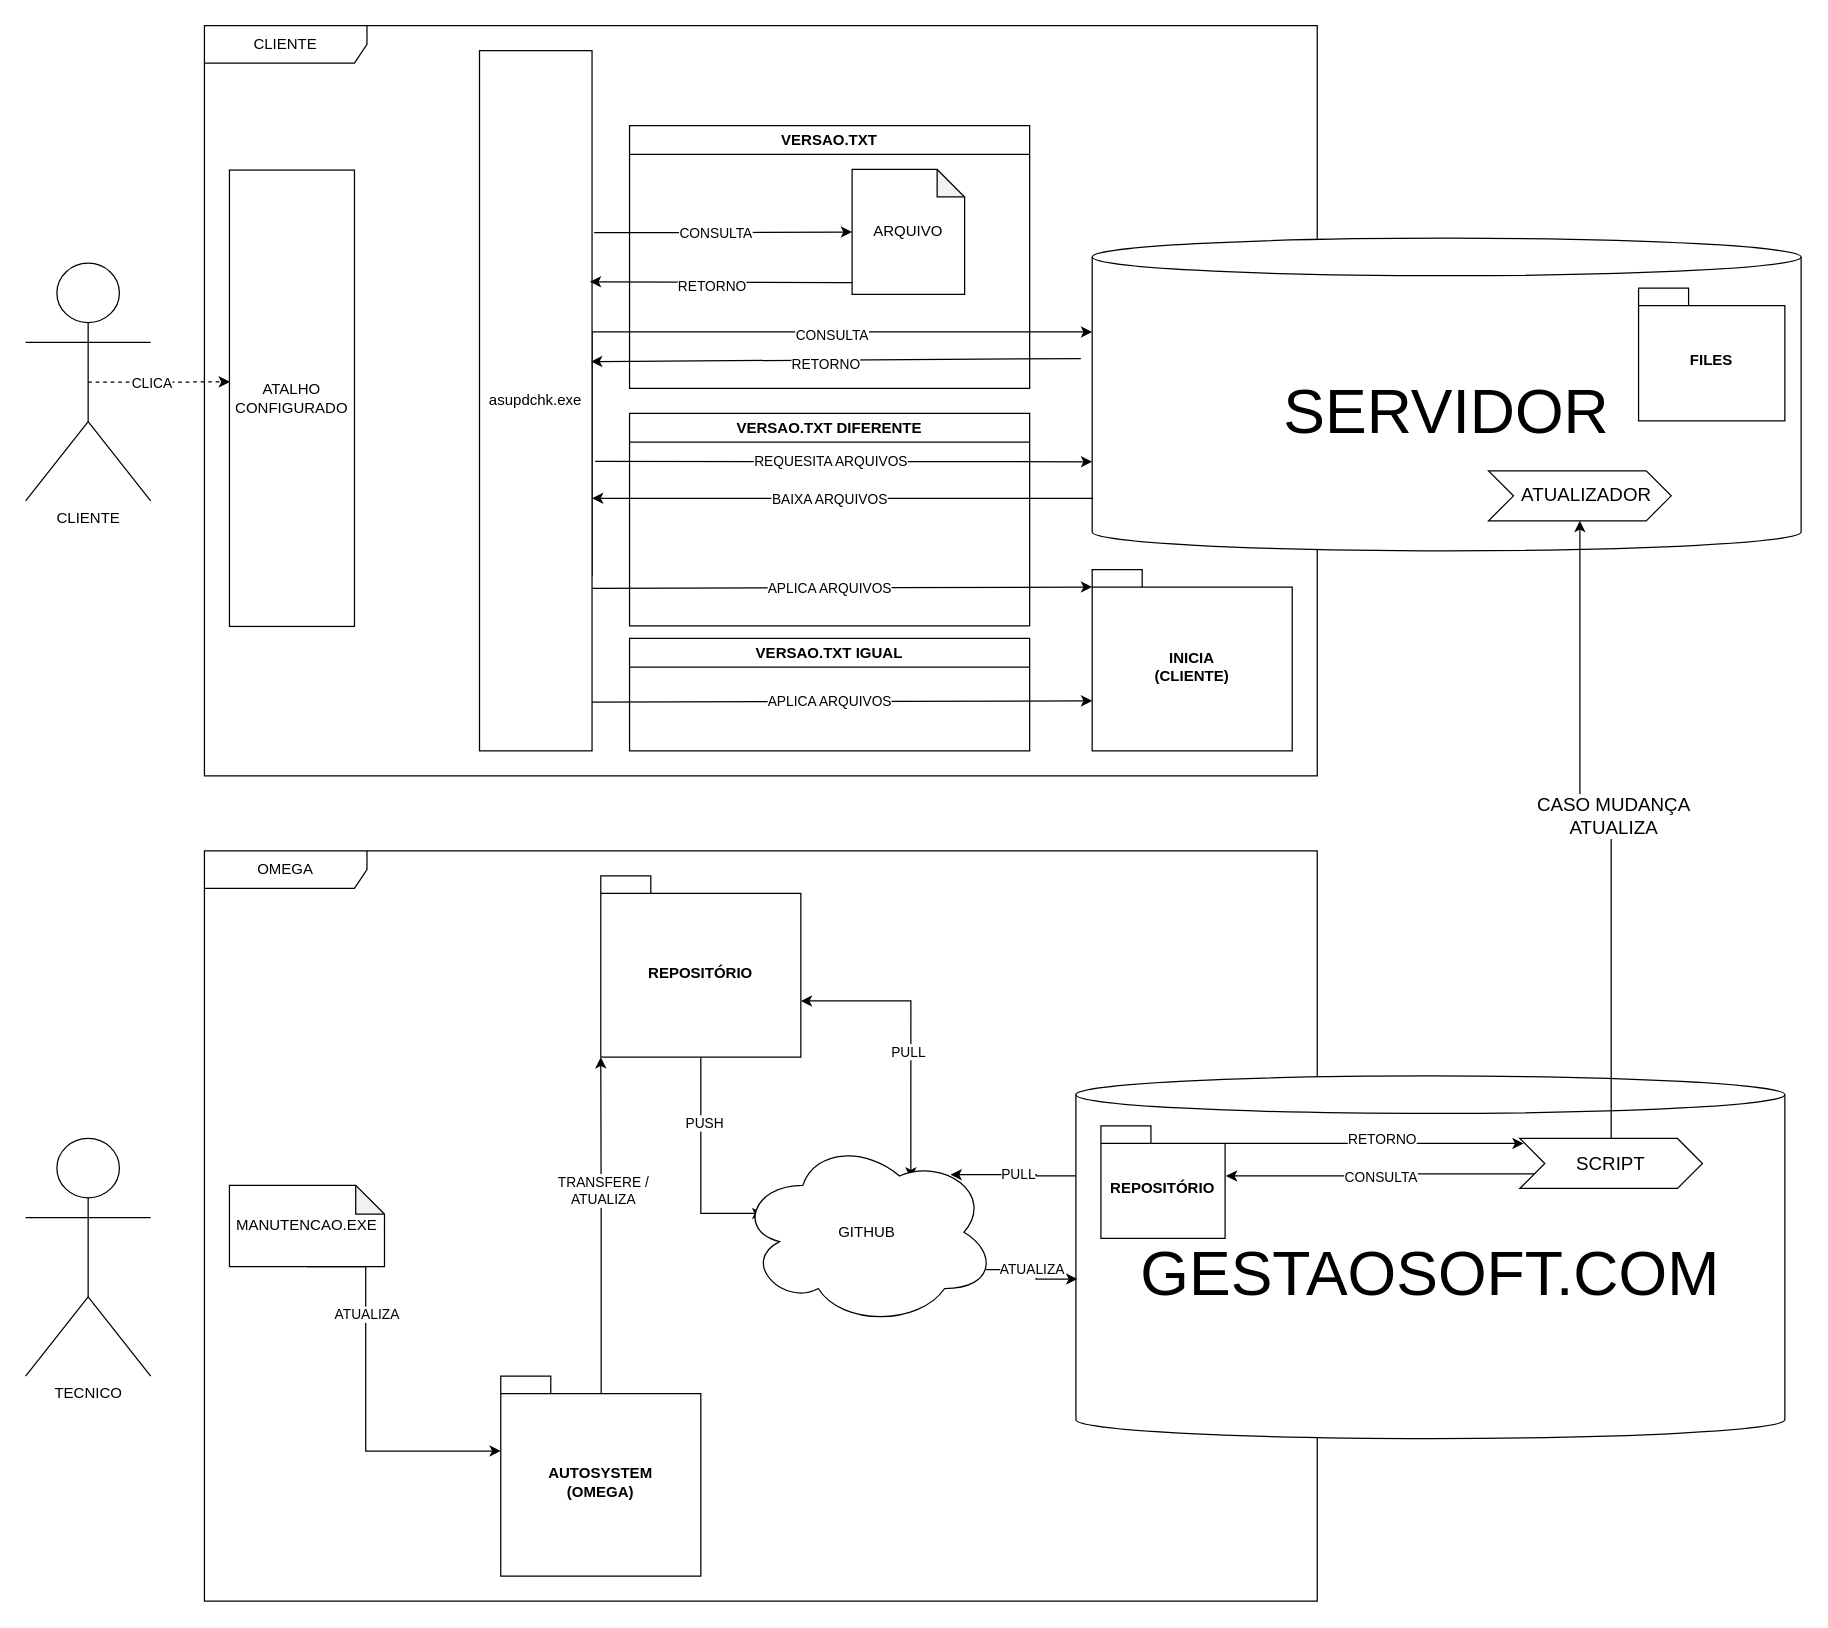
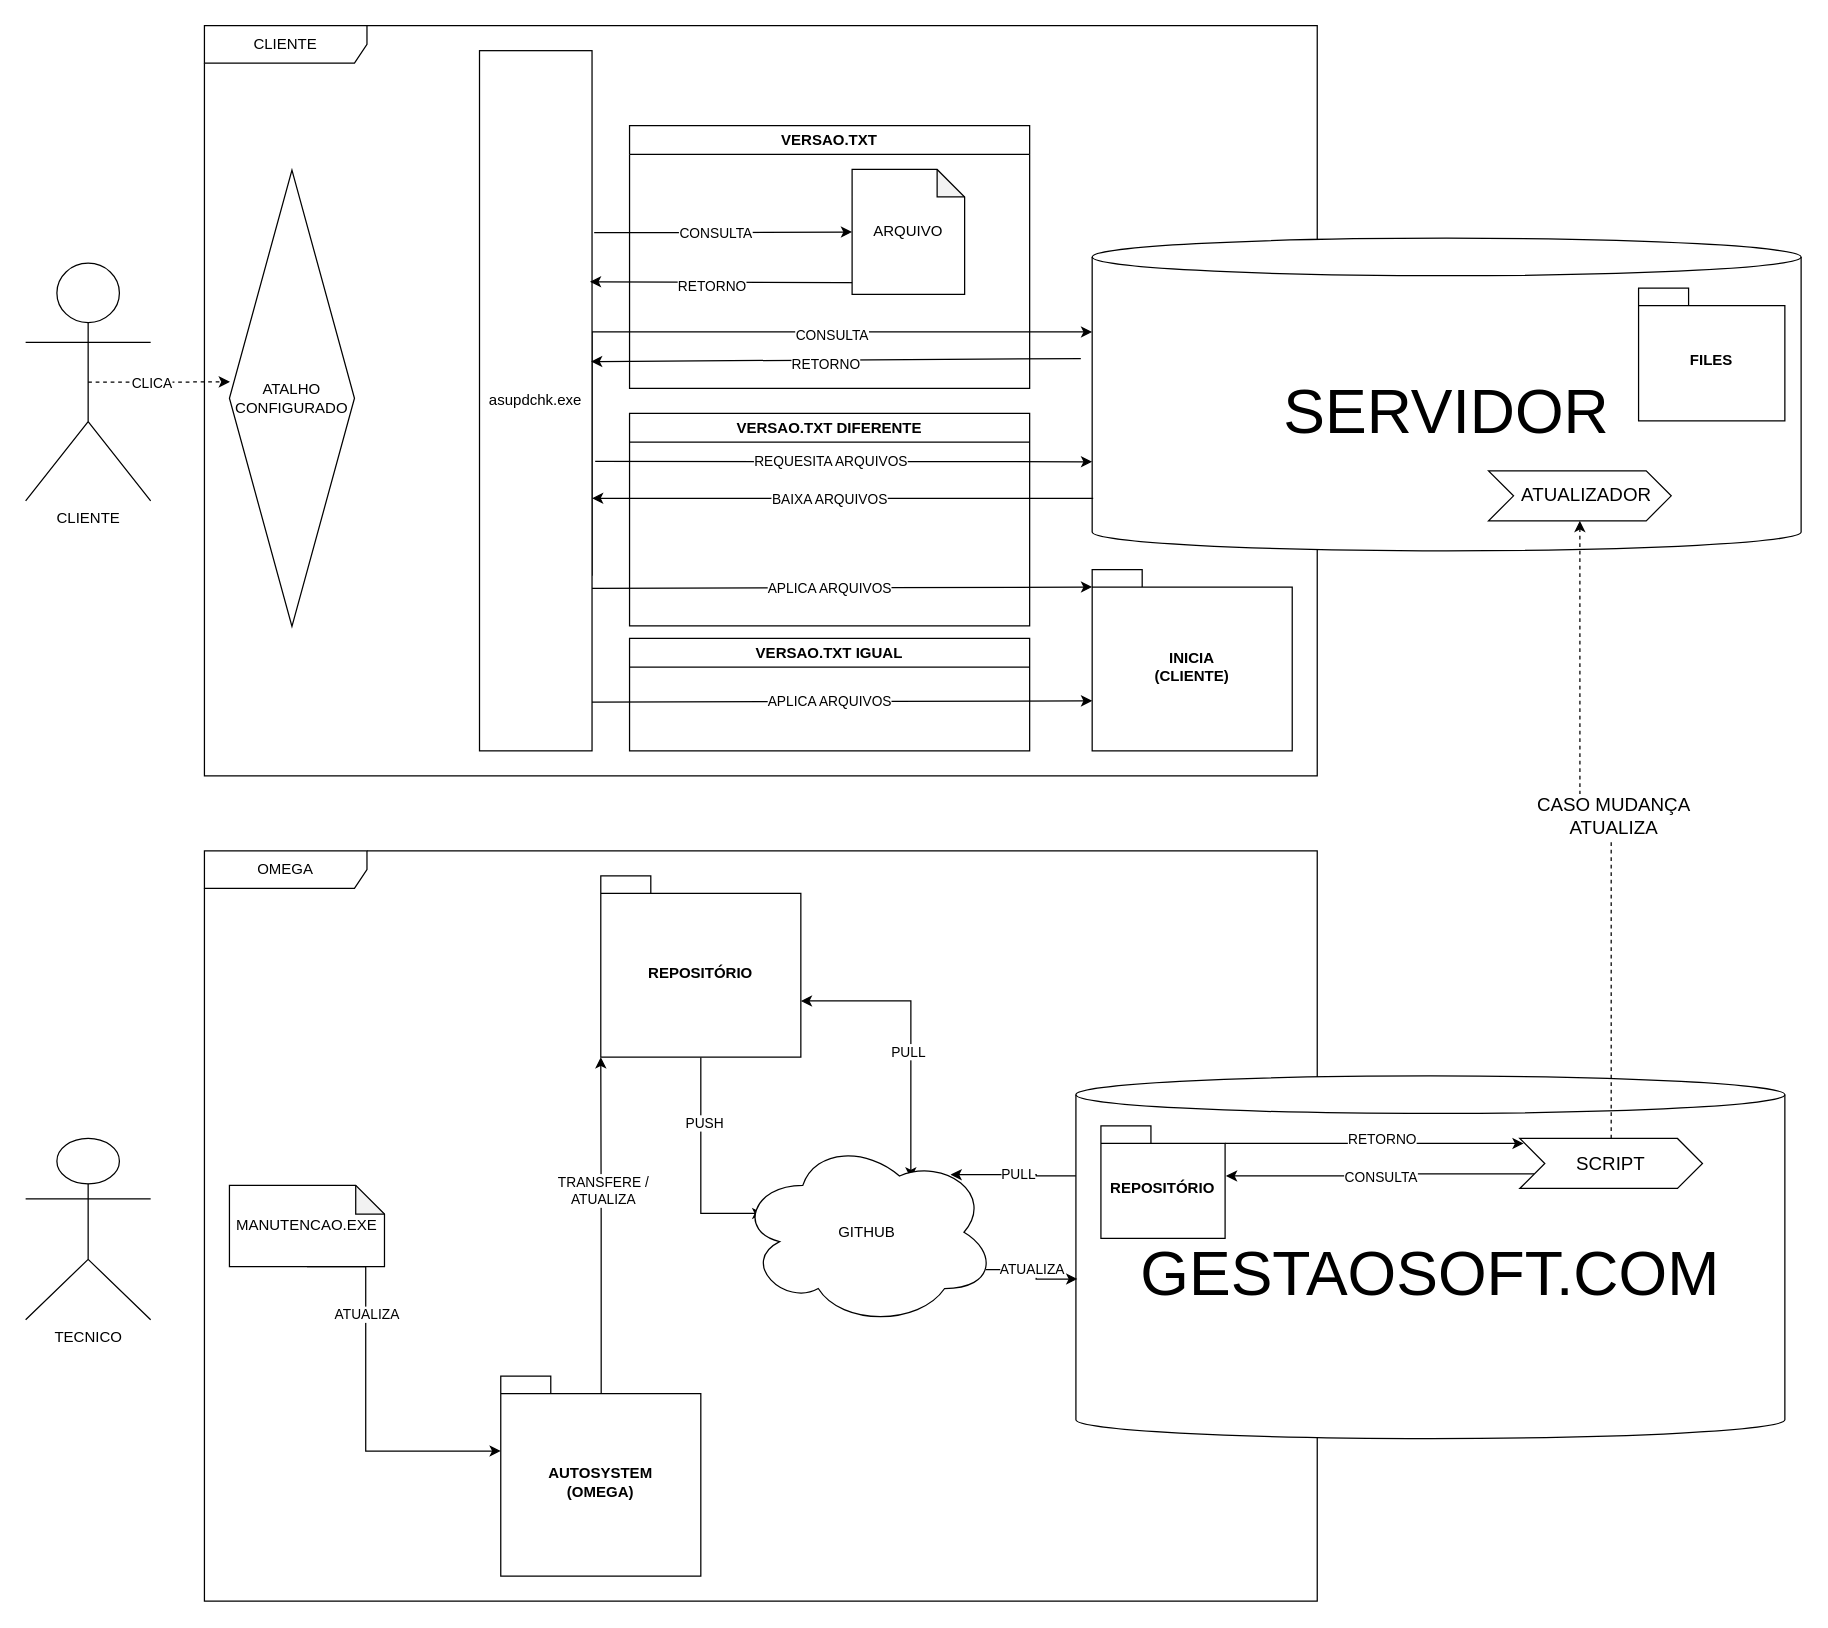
node "ATALHO CONFIGURADO": shape rectangle -> diamond
edge "SCRIPT" -> "ATUALIZADOR": style solid -> dashed
node "TECNICO": size 125x238 -> 125x181
